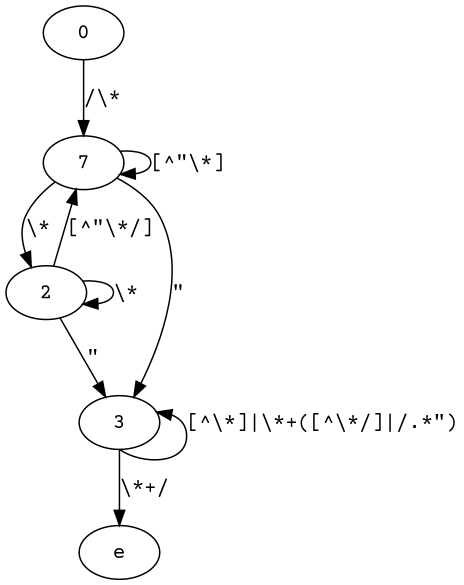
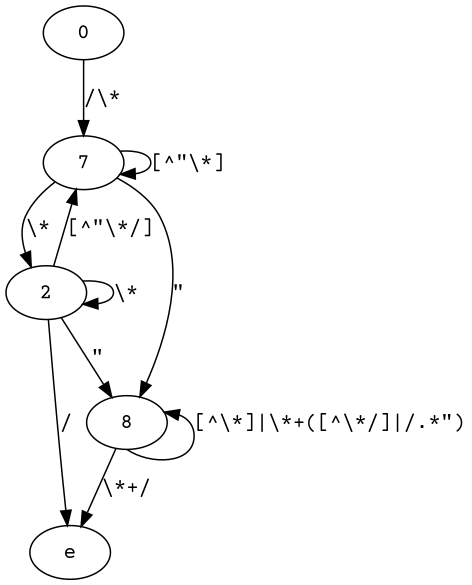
edge "2" -> "e": added, label "/"
node "3": label "3" -> "8"
